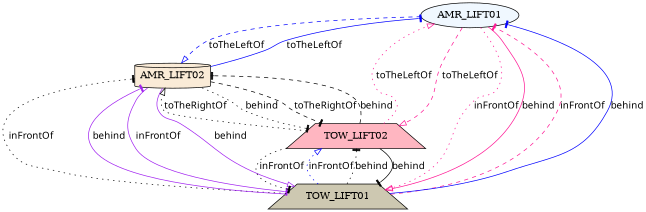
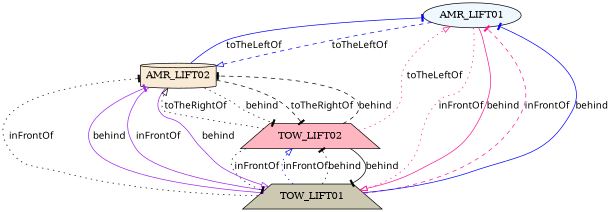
edge "AMR_LIFT01" -> "TOW_LIFT02": removed, label "toTheLeftOf"
